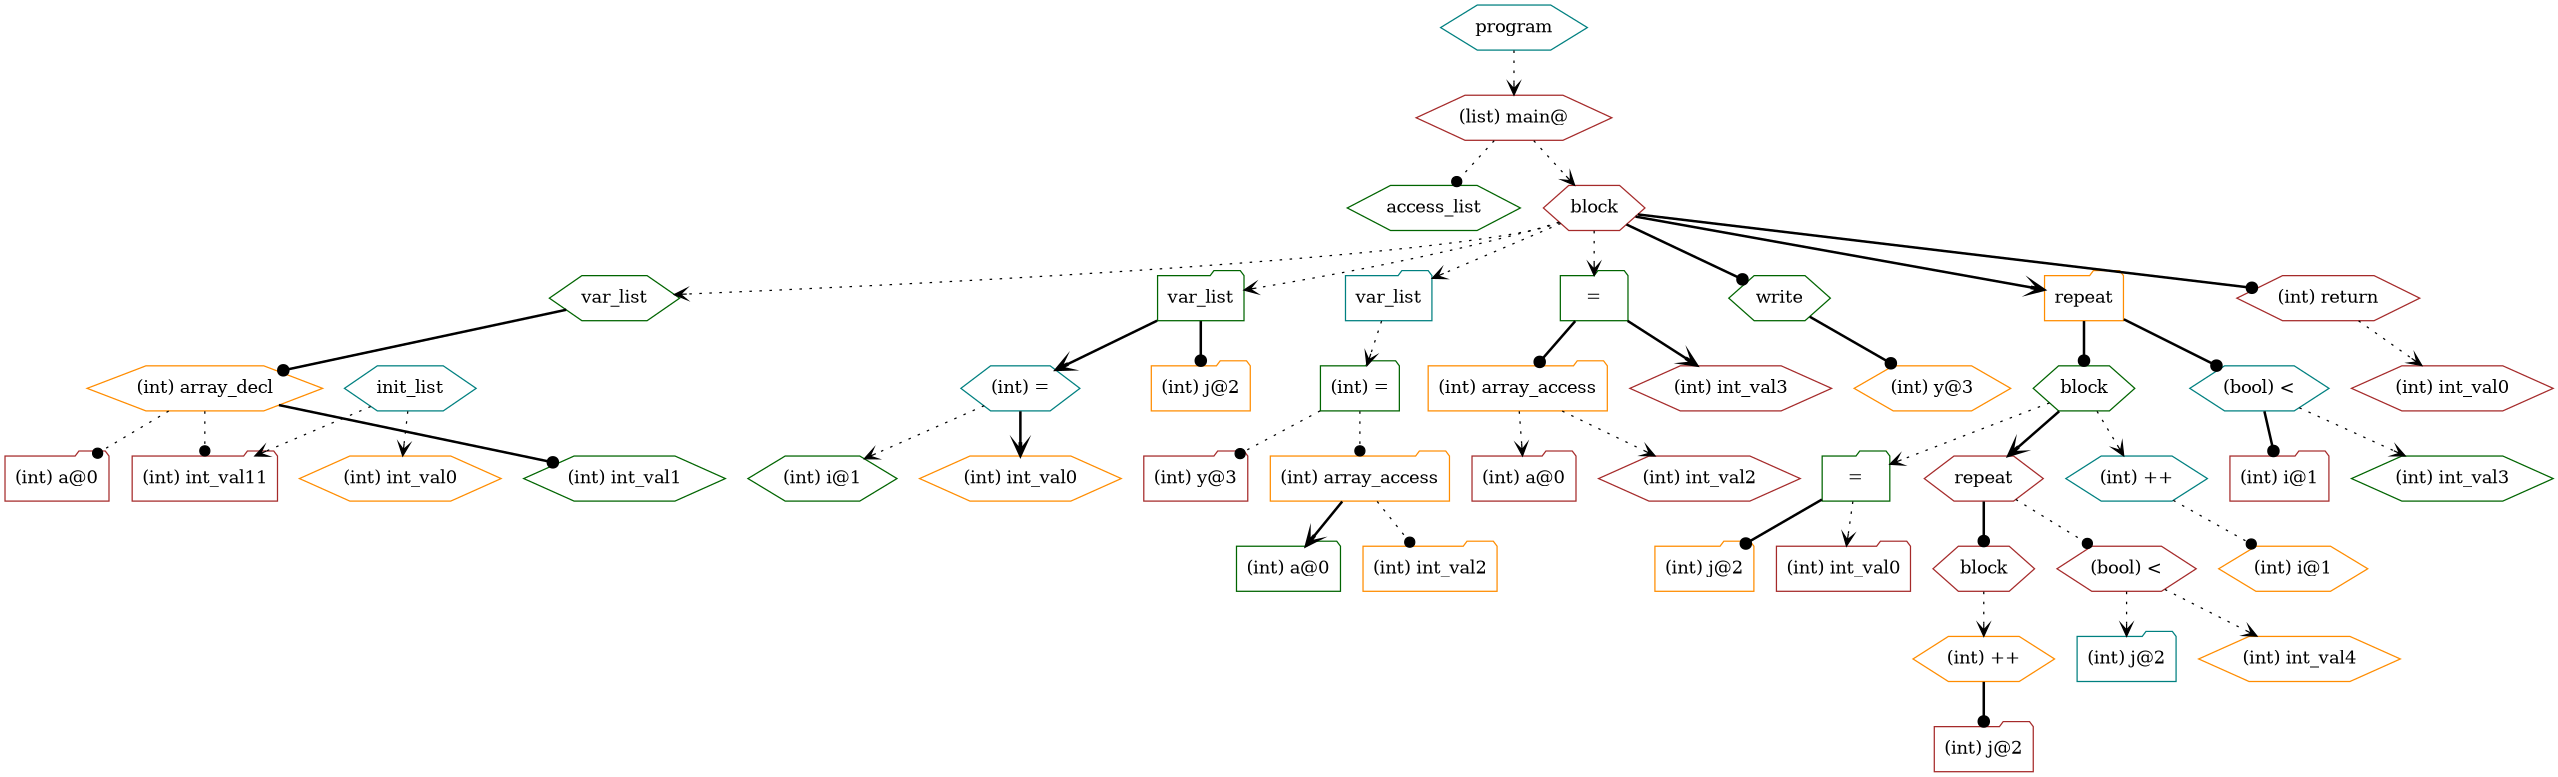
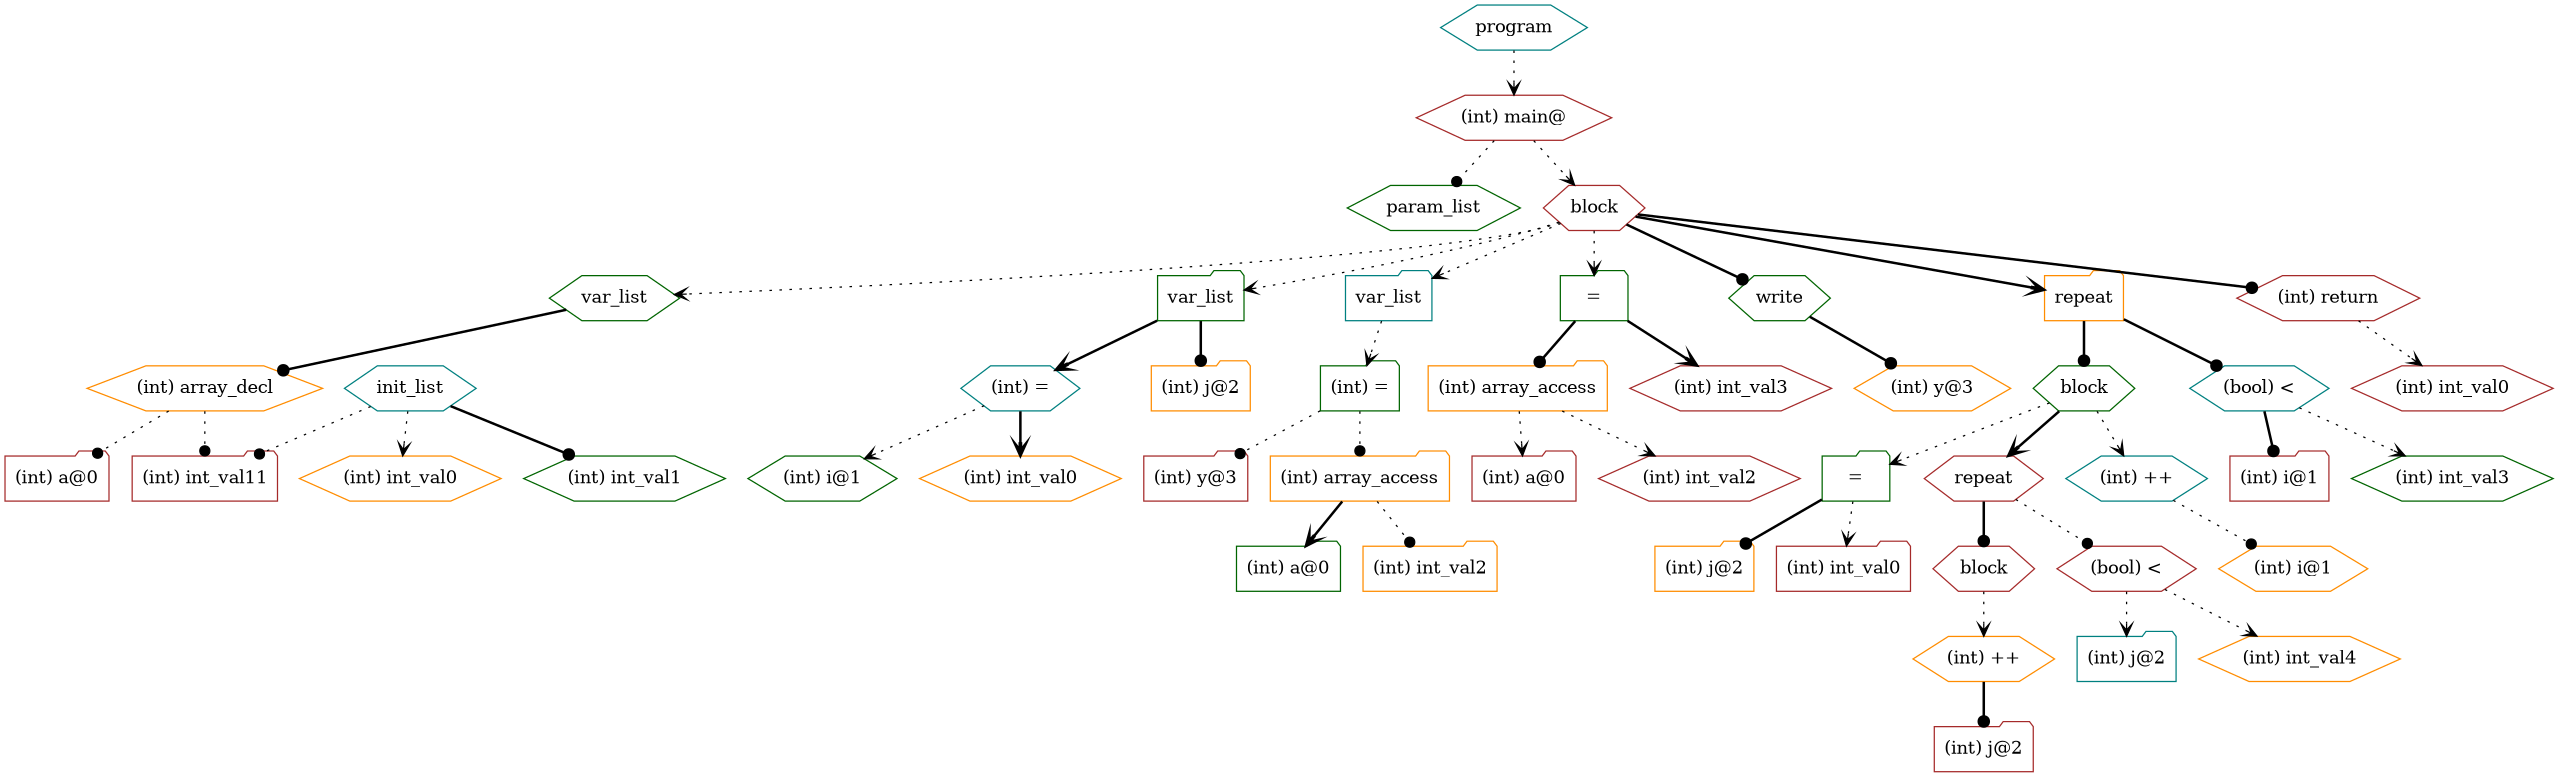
node "(list) main@": label "(list) main@" -> "(int) main@"
node "access_list": label "access_list" -> "param_list"
edge "init_list" -> "(int) int_val11": arrowhead vee -> dot
edge "(int) array_decl" -> "(int) int_val1": now "init_list" -> "(int) int_val1"
